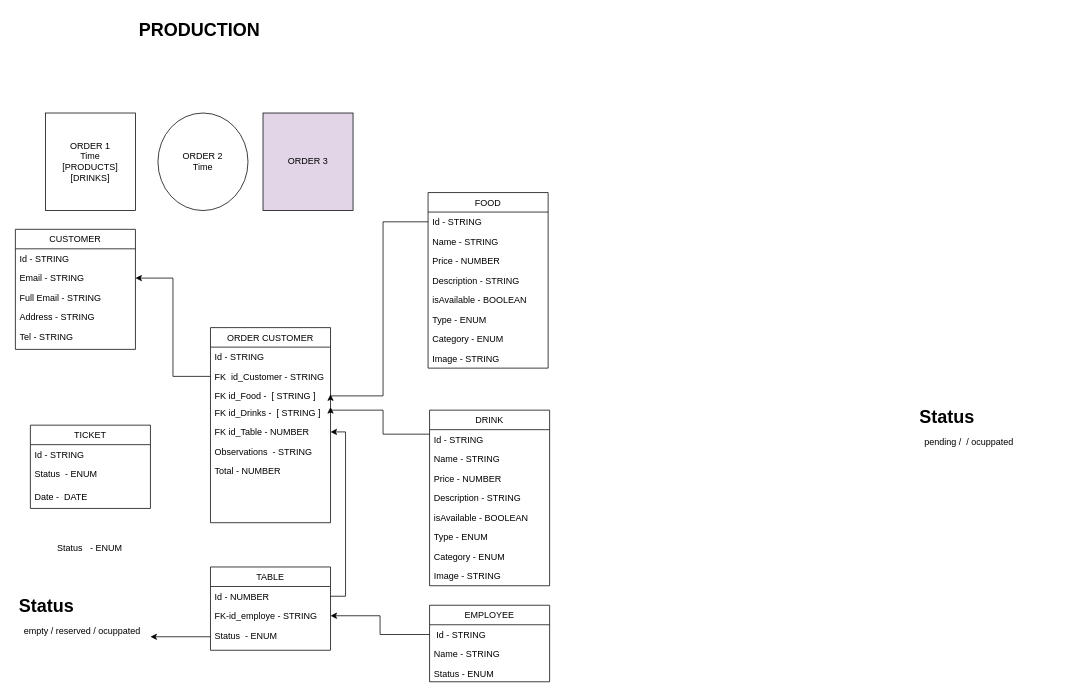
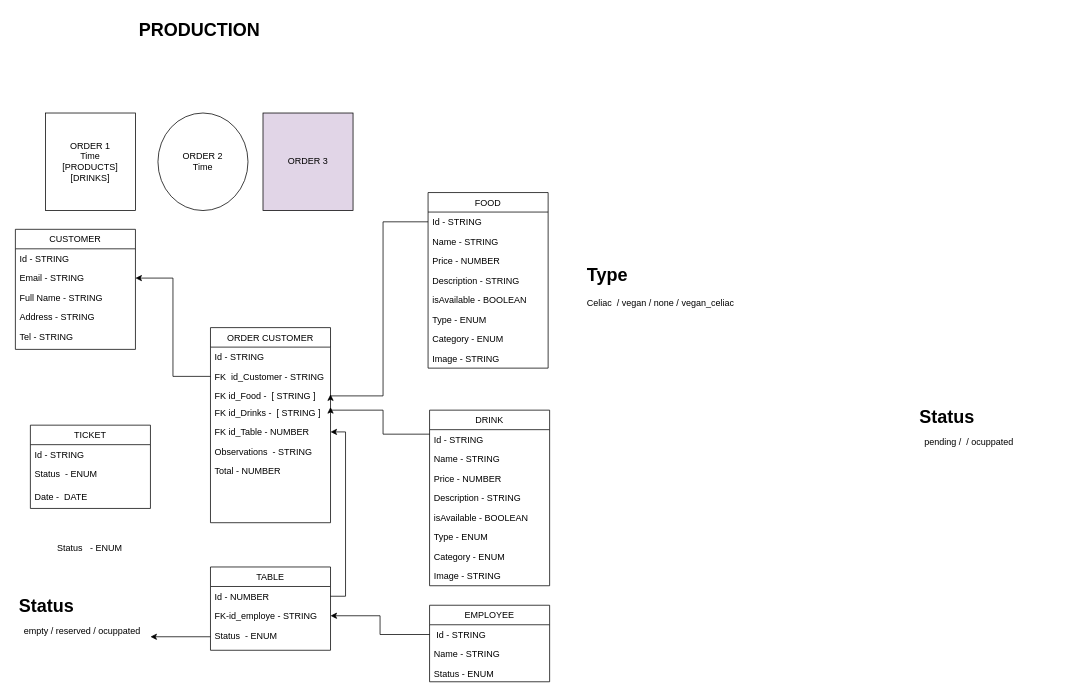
node "Full Email - STRING": label "Full Email - STRING" -> "Full Name - STRING"
node "TypeCeliac / vegan / none / vegan_celiac": added
